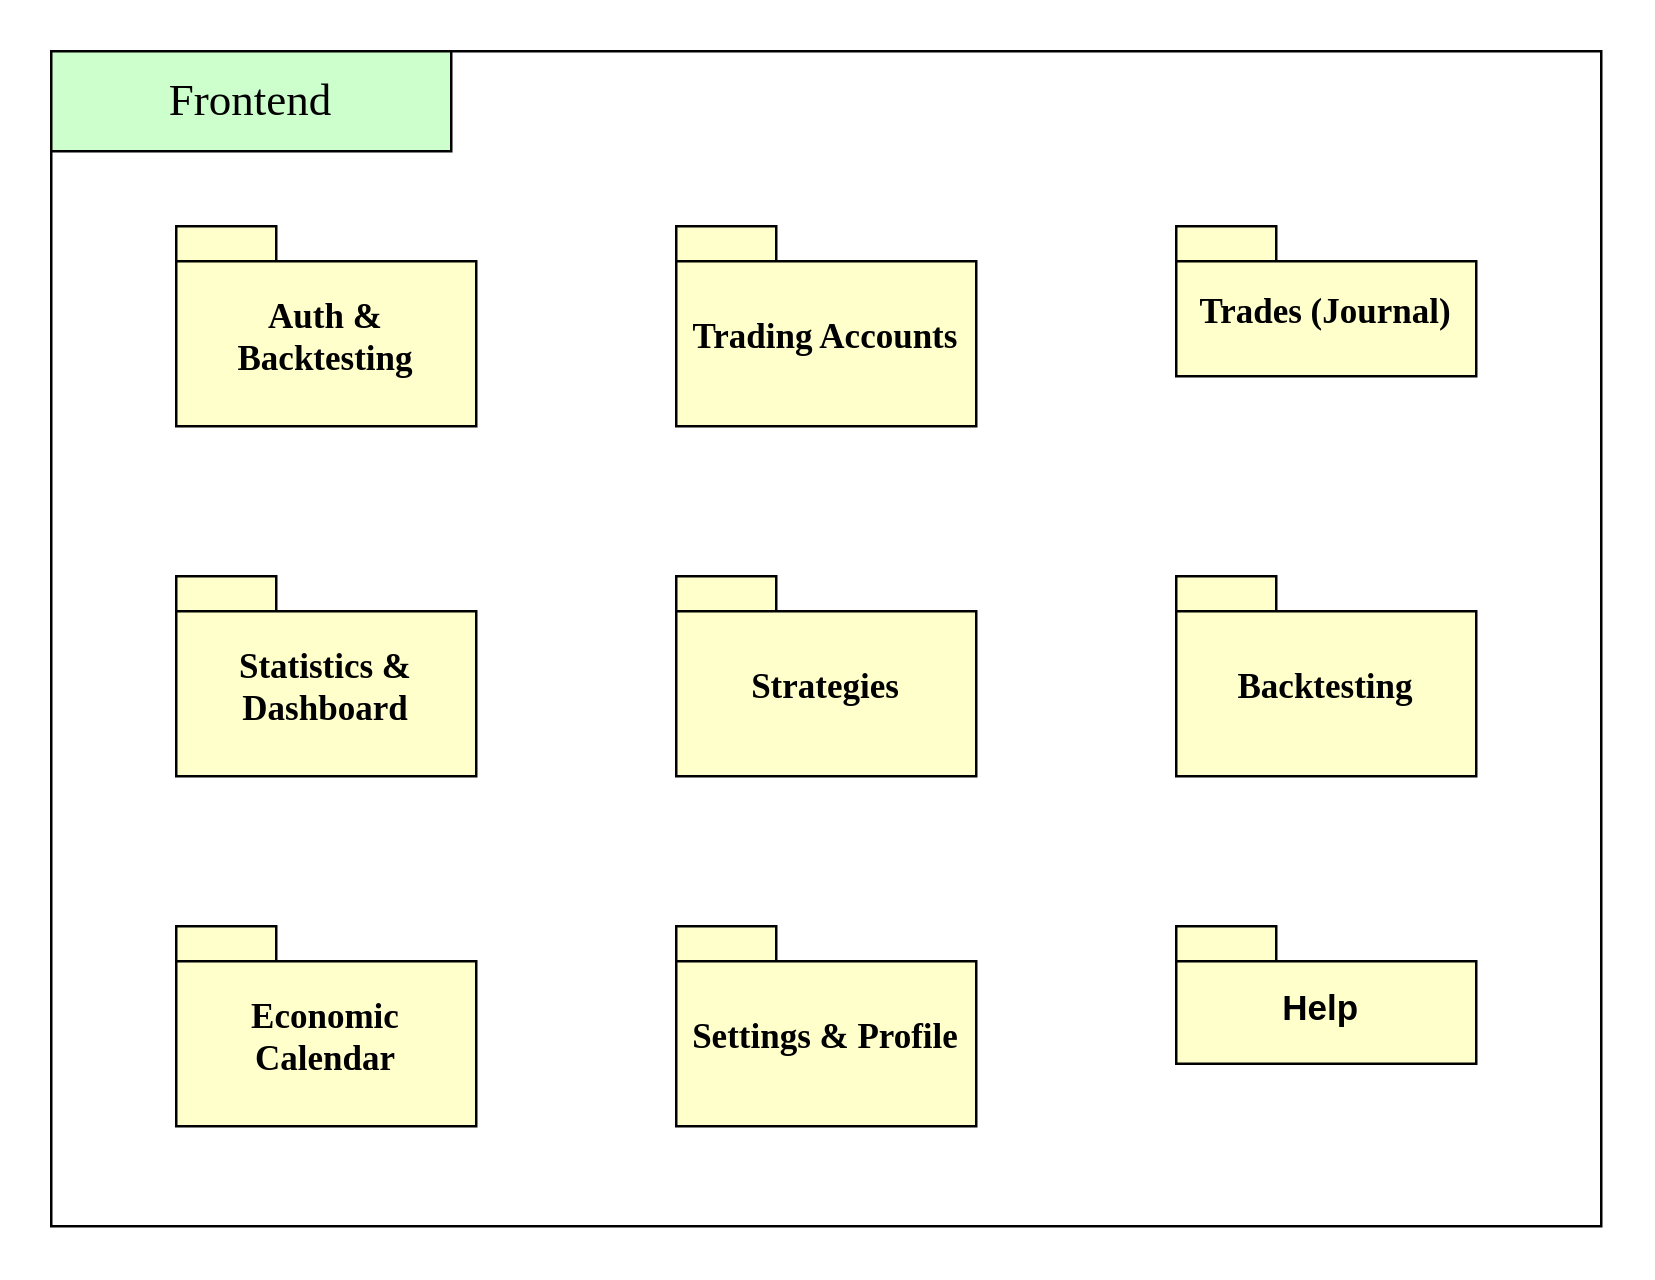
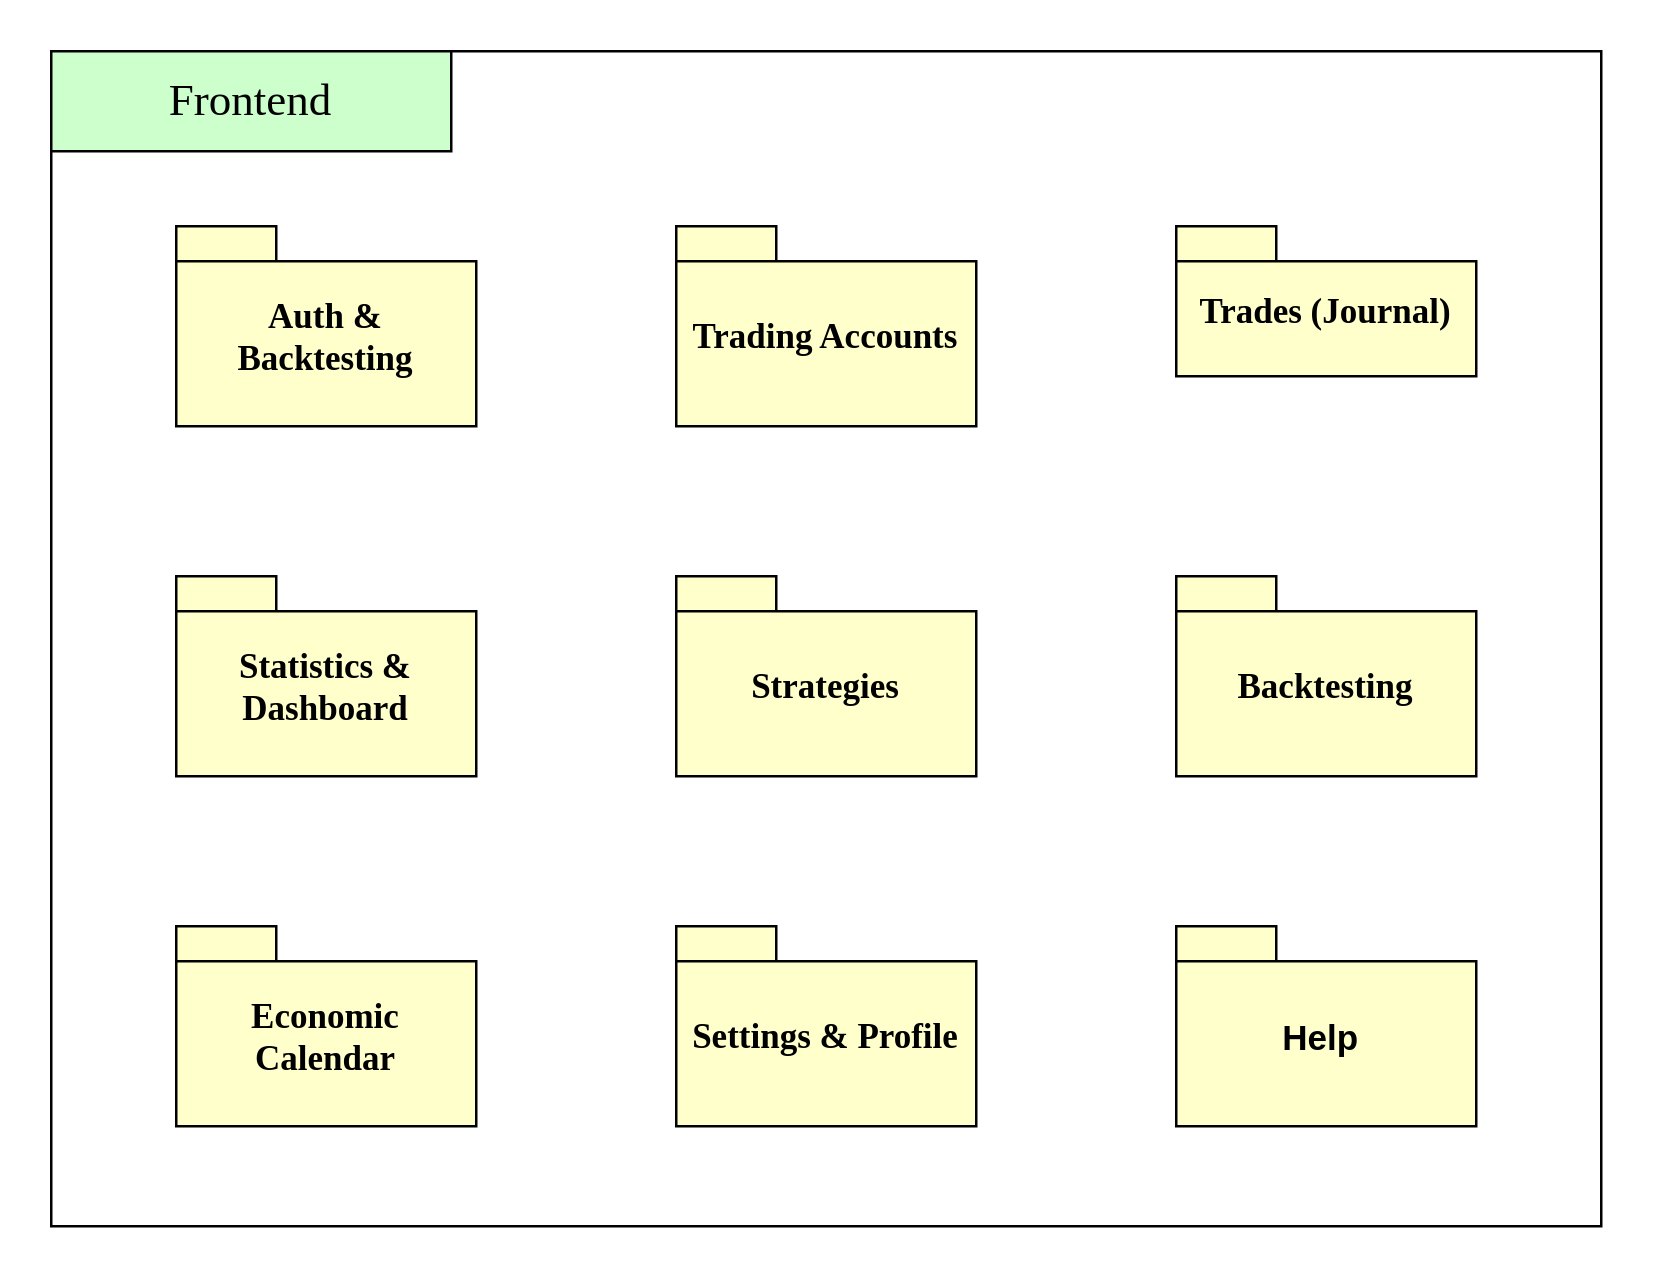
node "Help": size 300x138 -> 300x200
